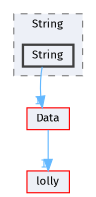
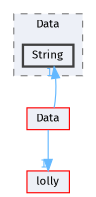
cluster "String": label "String" -> "Data"
edge "String" -> "Data": reversed
